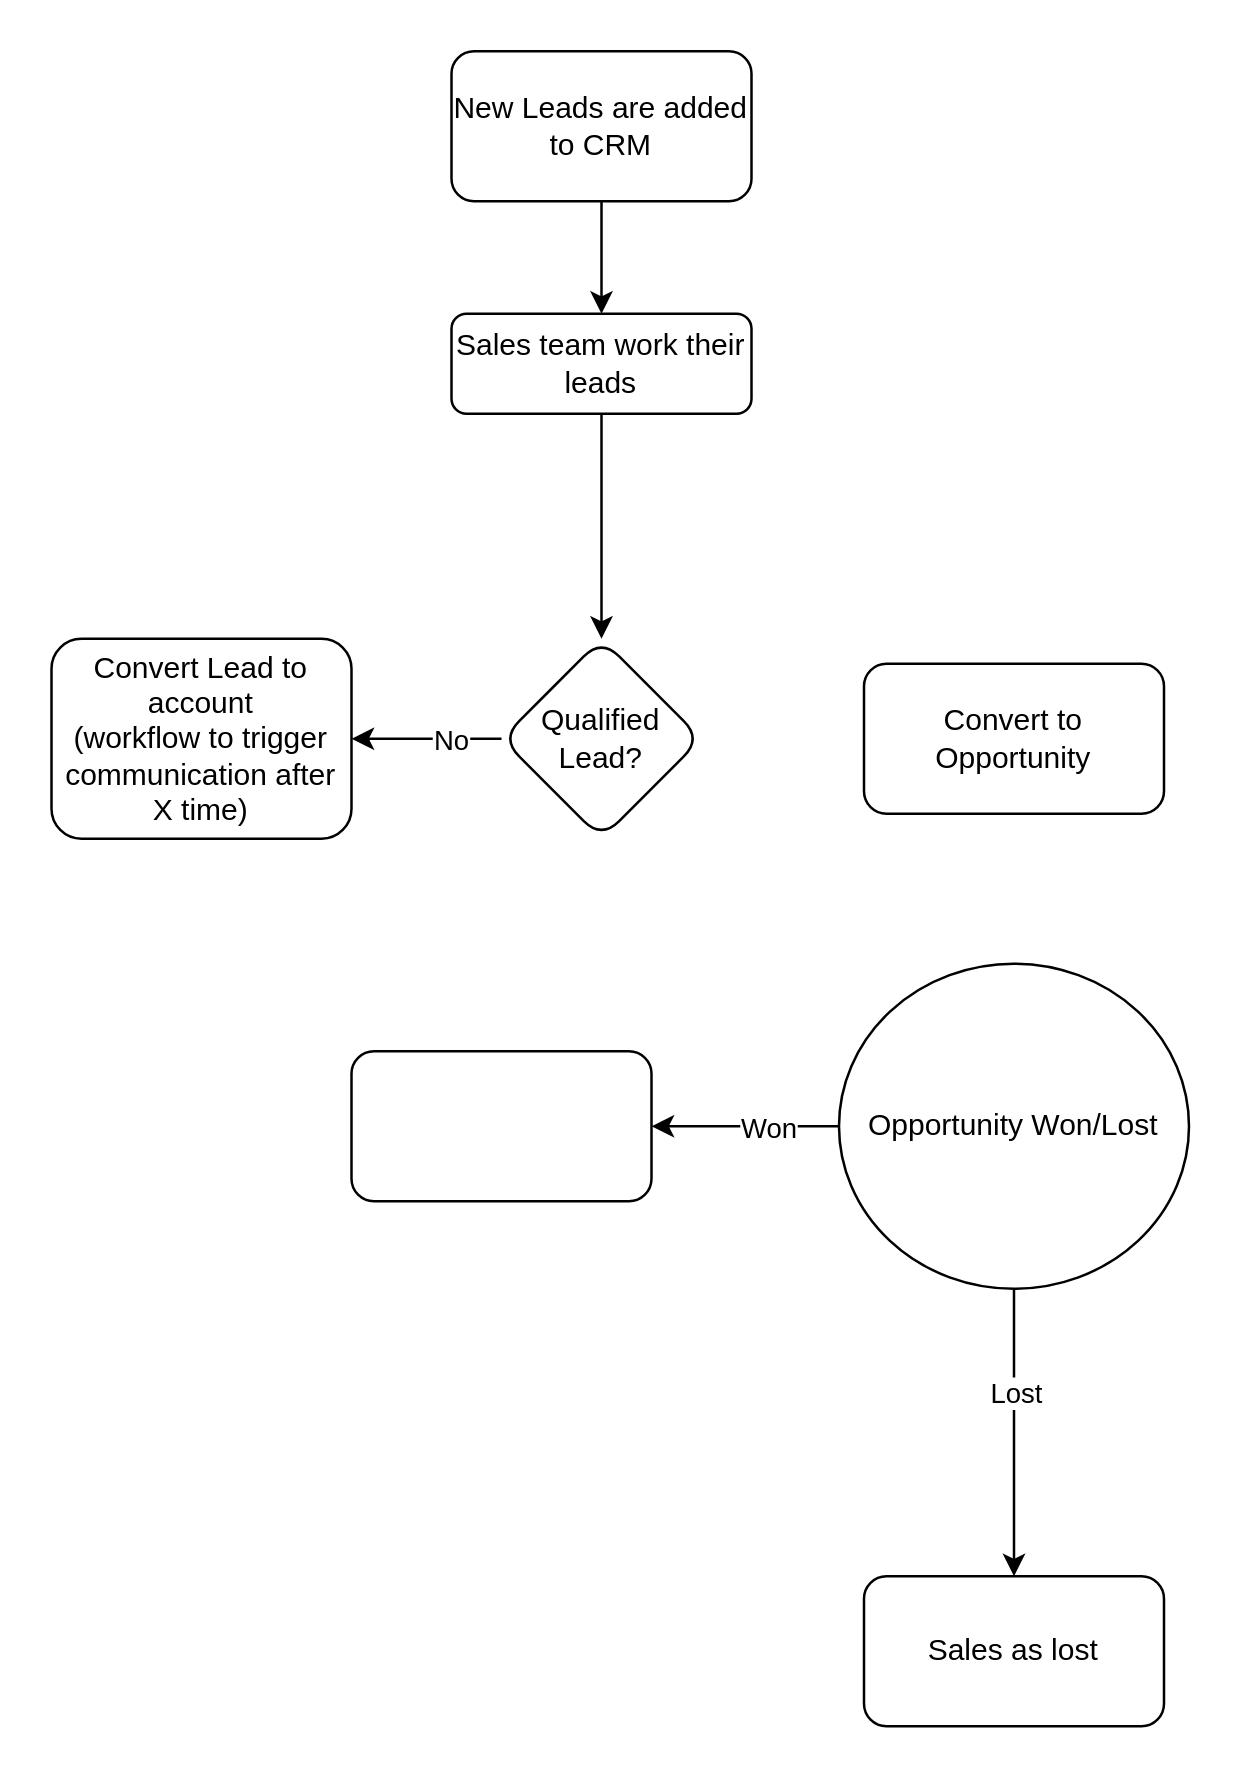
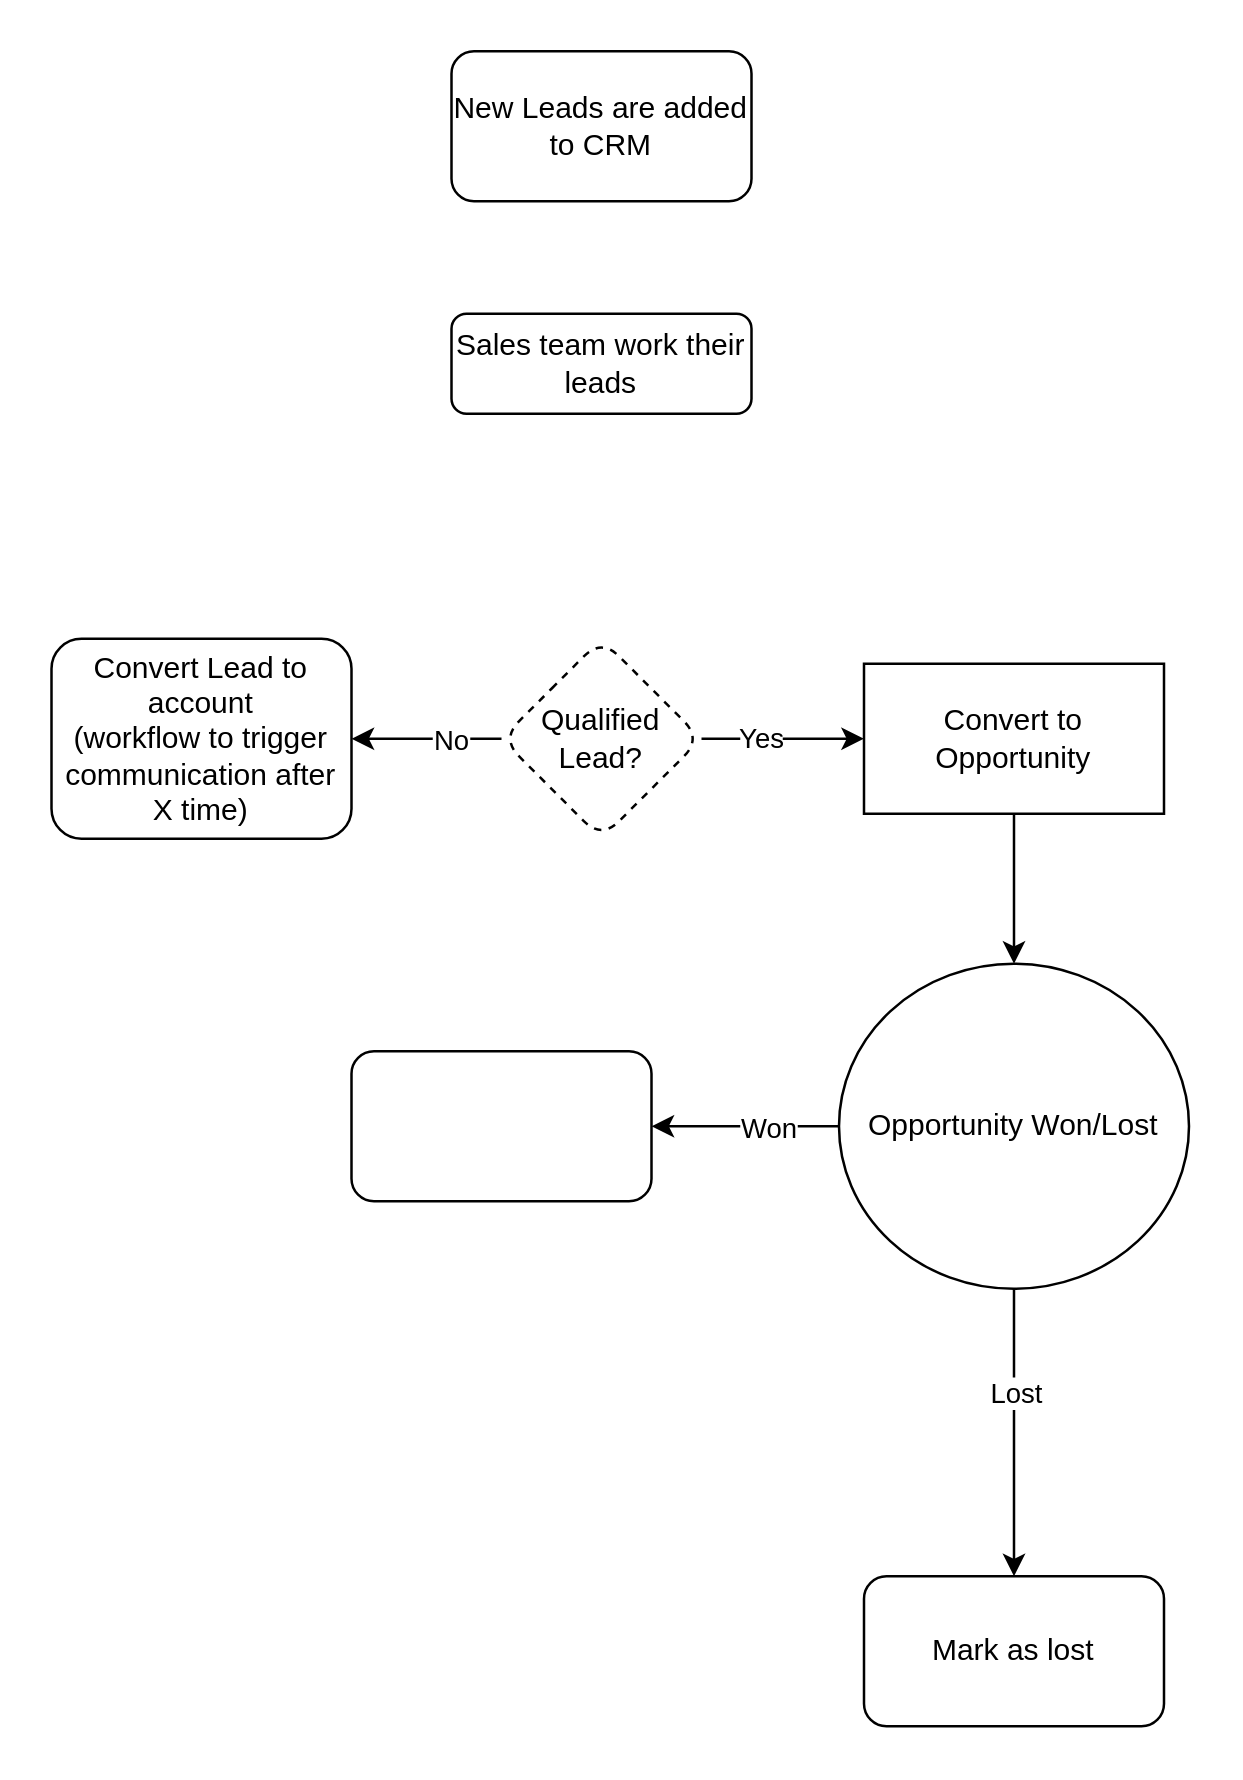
edge "New Leads are added to CRM" -> "Sales team work their leads": removed
edge "Sales team work their leads" -> "Qualified Lead?": removed
node "Qualified Lead?": style solid -> dashed
edge "Qualified Lead?" -> "Convert to Opportunity": added, label "Yes"
node "Convert to Opportunity": shape rounded rectangle -> rectangle
edge "Convert to Opportunity" -> "Opportunity Won/Lost": added
node "Sales as lost": label "Sales as lost" -> "Mark as lost"
